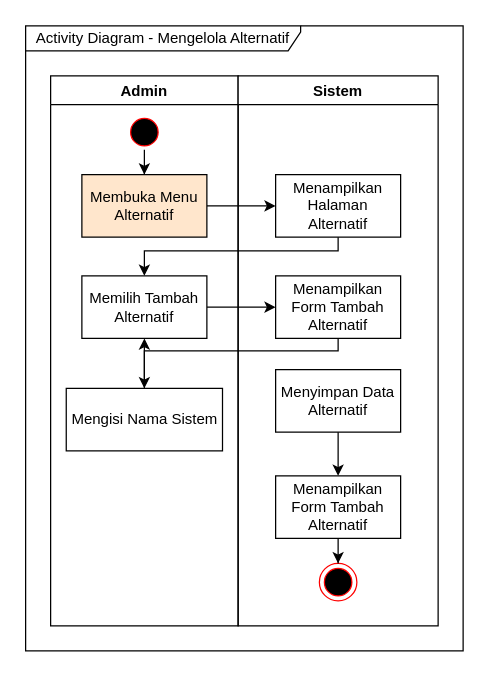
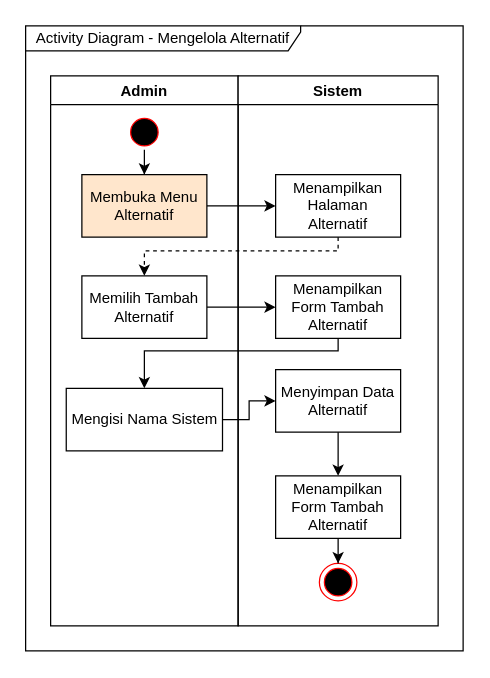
edge "Menampilkan Halaman Alternatif" -> "Memilih Tambah Alternatif": style solid -> dashed
edge "Mengisi Nama Sistem" -> "Memilih Tambah Alternatif": now "Mengisi Nama Sistem" -> "Menyimpan Data Alternatif"
